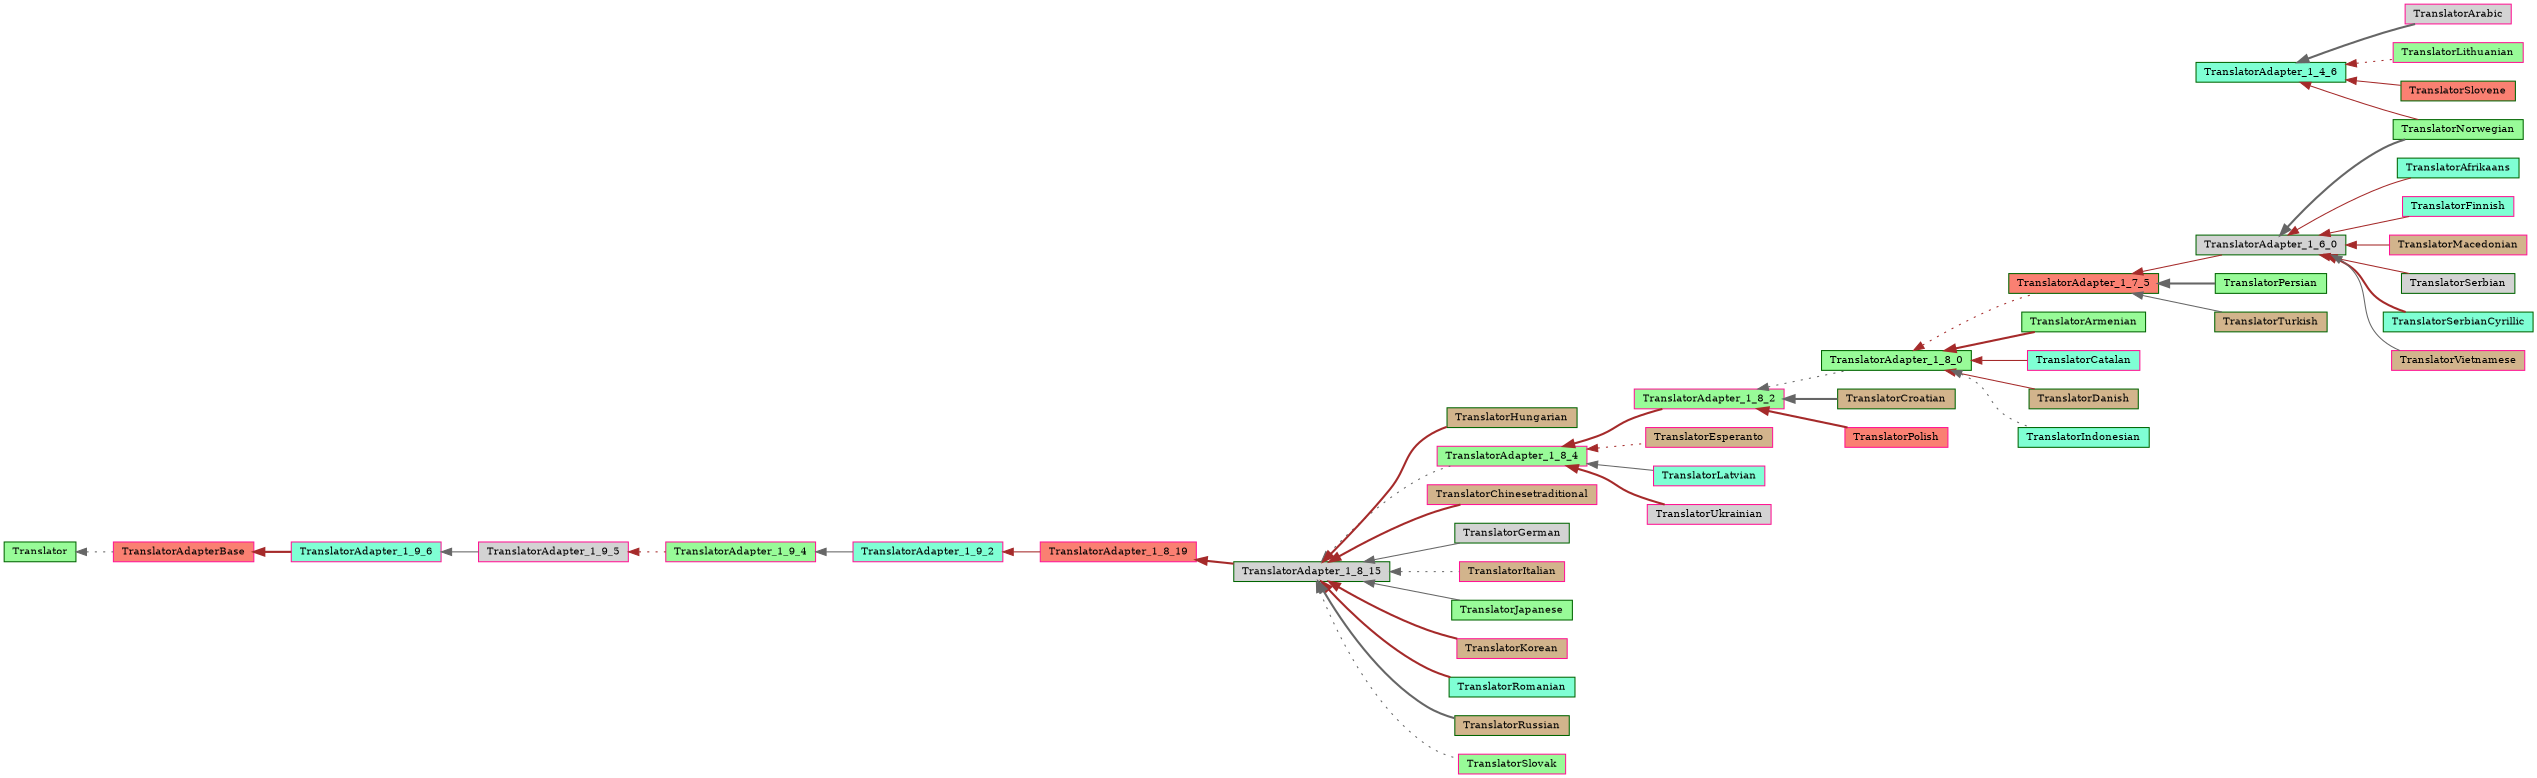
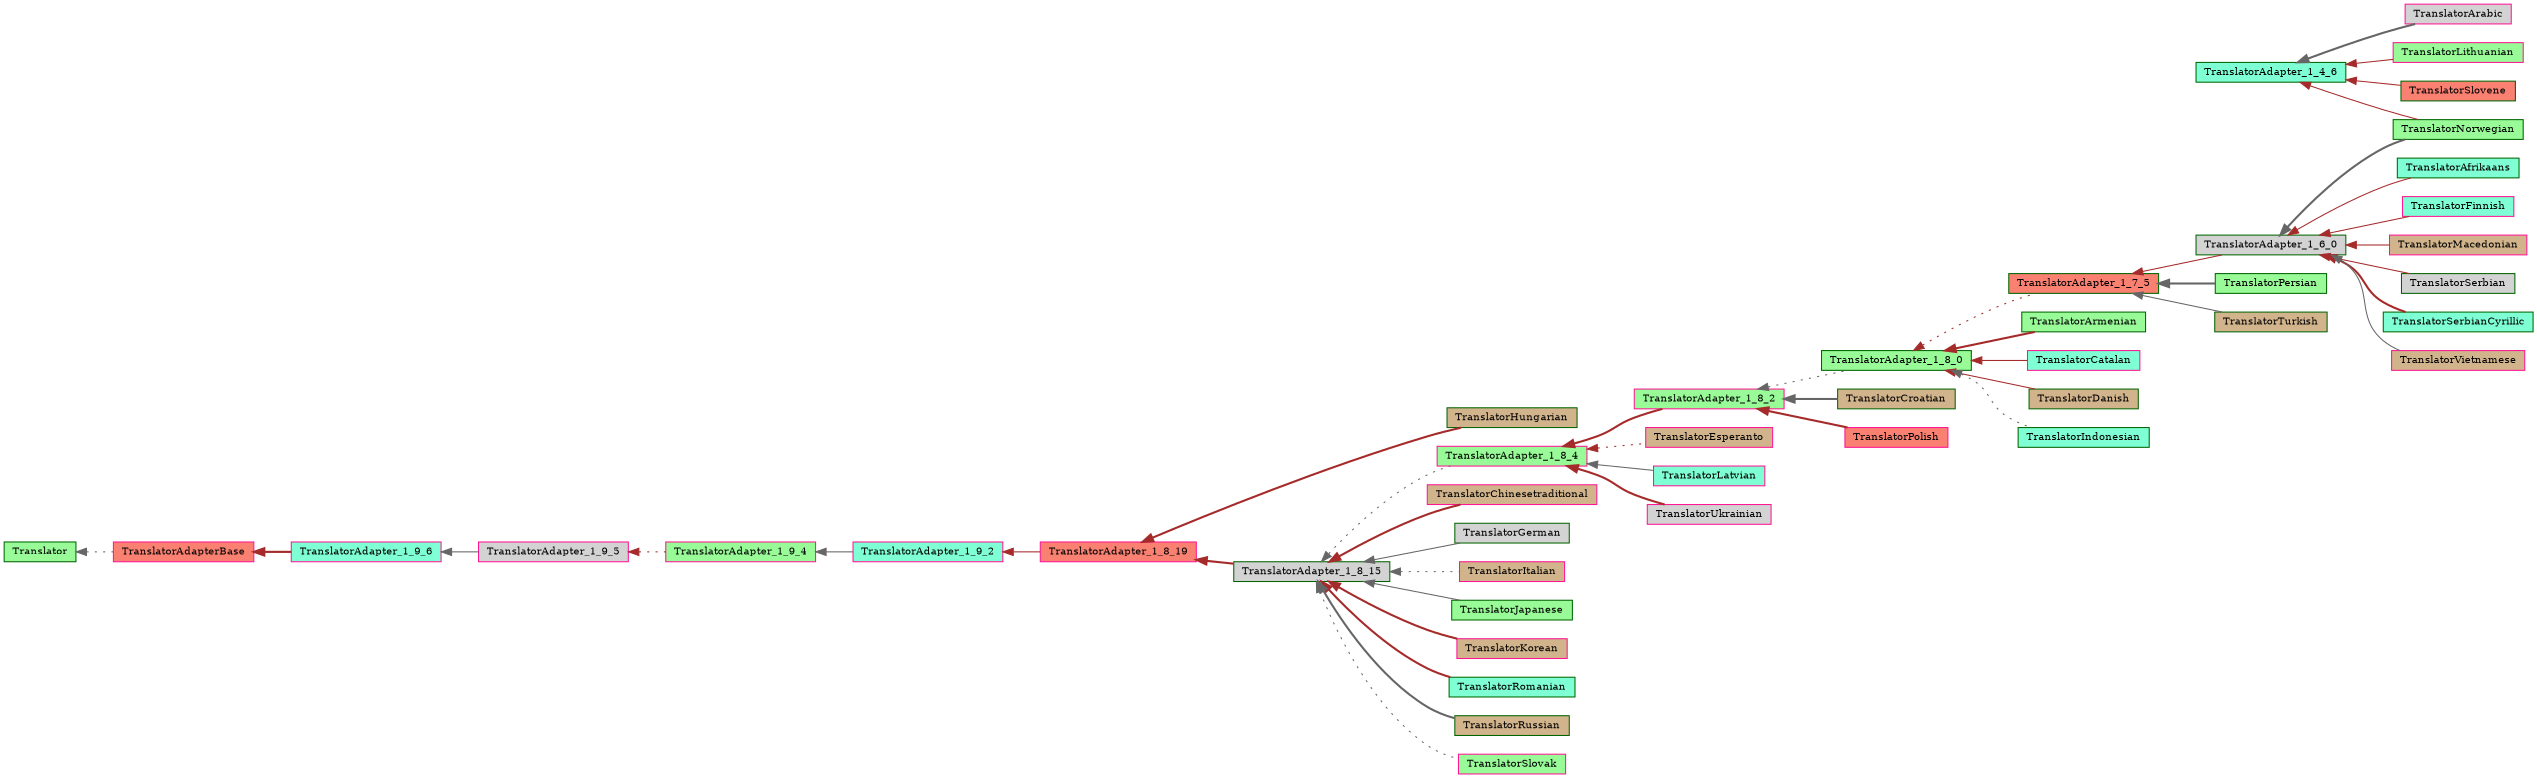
edge "TranslatorLithuanian" -> "TranslatorAdapter_1_4_6": style dotted -> solid
edge "TranslatorHungarian" -> "TranslatorAdapter_1_8_15": now "TranslatorHungarian" -> "TranslatorAdapter_1_8_19"
